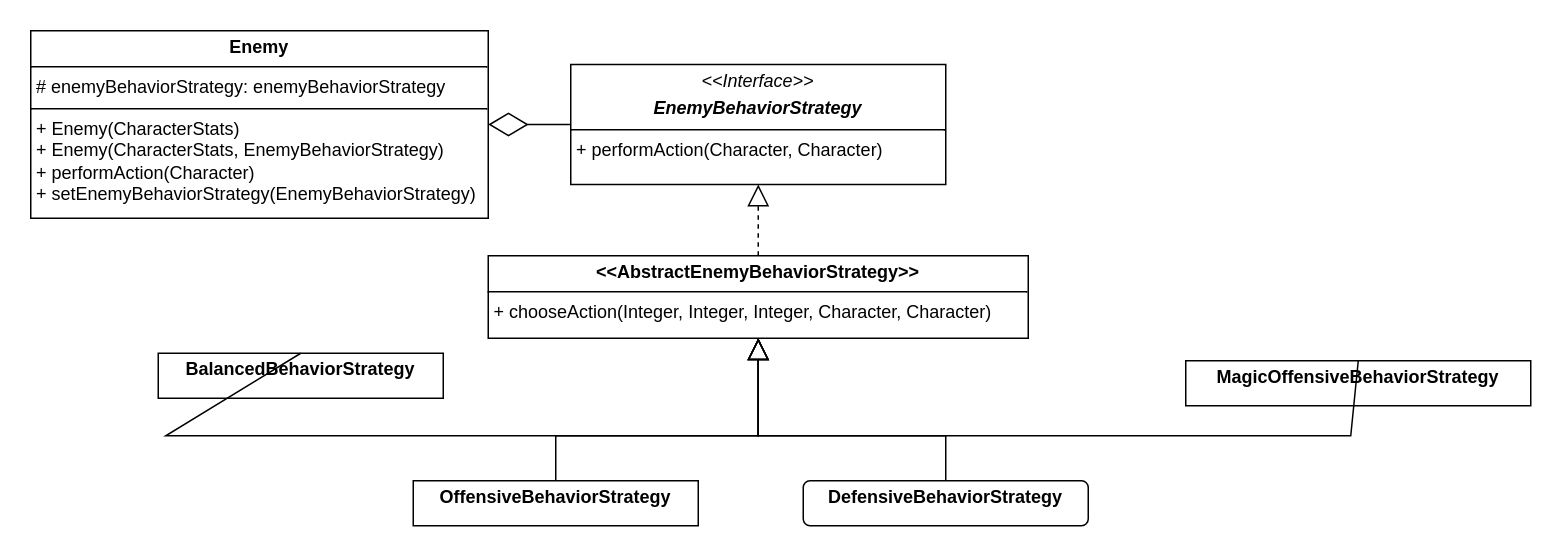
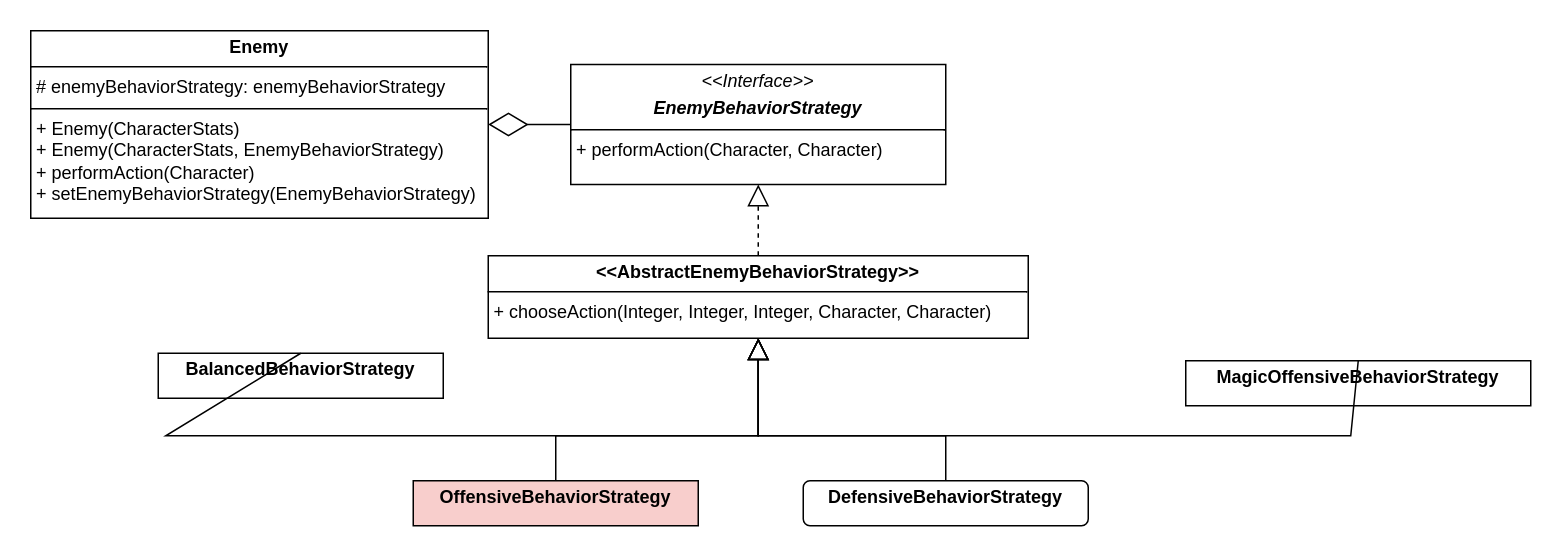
node "OffensiveBehaviorStrategy": fillcolor #ffffff -> #f8cecc
